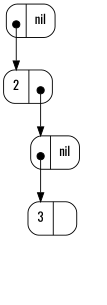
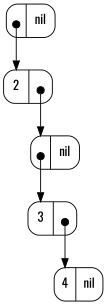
node "4": added
